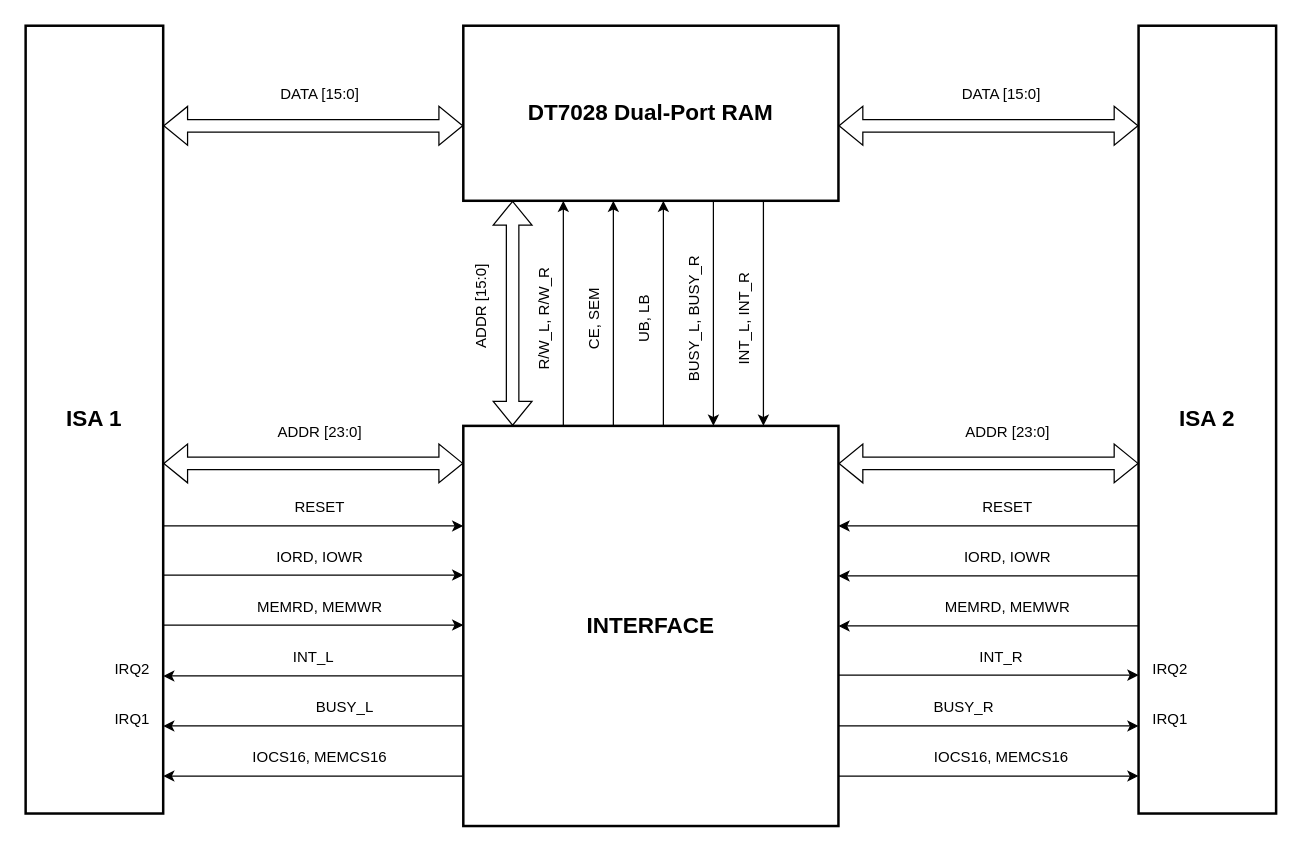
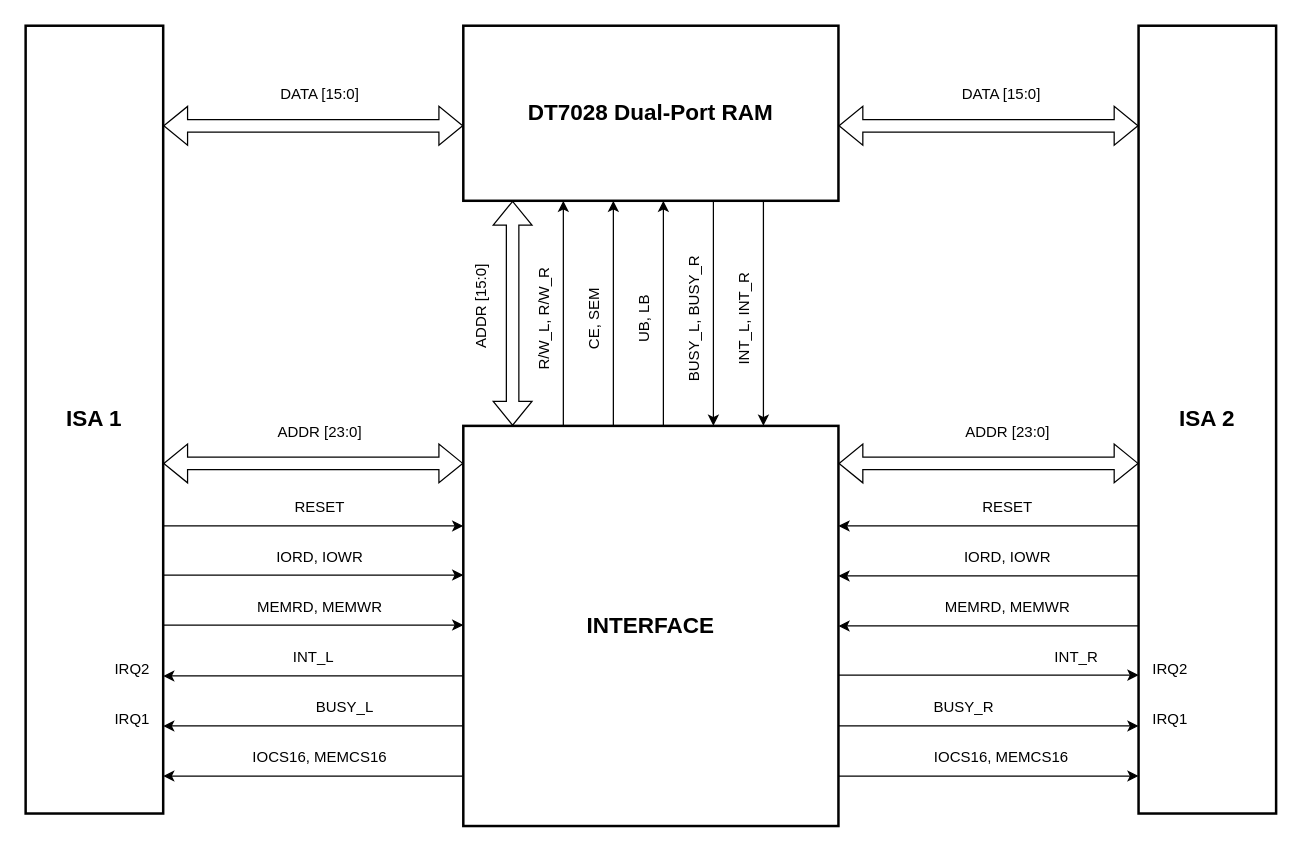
node "INT_R": moved (1001, 657) -> (1076, 657)
